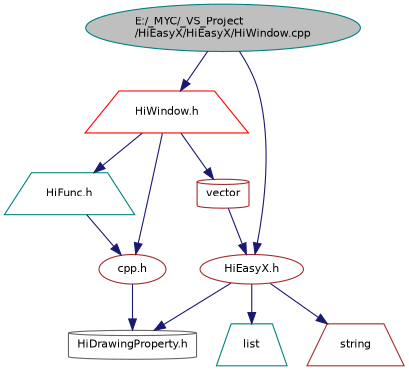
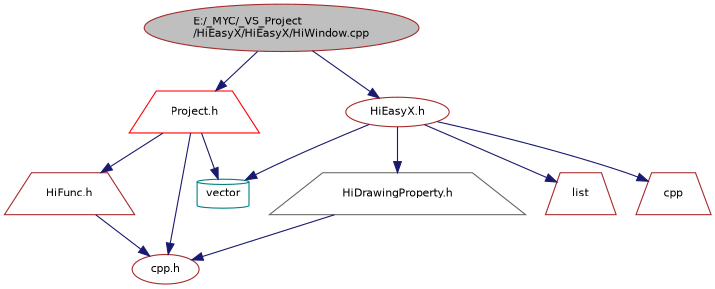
node "E:/_MYC/_VS_Project /HiEasyX/HiEasyX/HiWindow.cpp": color teal -> brown
node "HiWindow.h": label "HiWindow.h" -> "Project.h"
node "HiFunc.h": color teal -> brown
node "vector": color brown -> teal
edge "vector" -> "HiEasyX.h": reversed
edge "cpp.h" -> "HiDrawingProperty.h": reversed
node "HiDrawingProperty.h": shape cylinder -> trapezium
node "list": color teal -> brown
node "string": label "string" -> "cpp"
